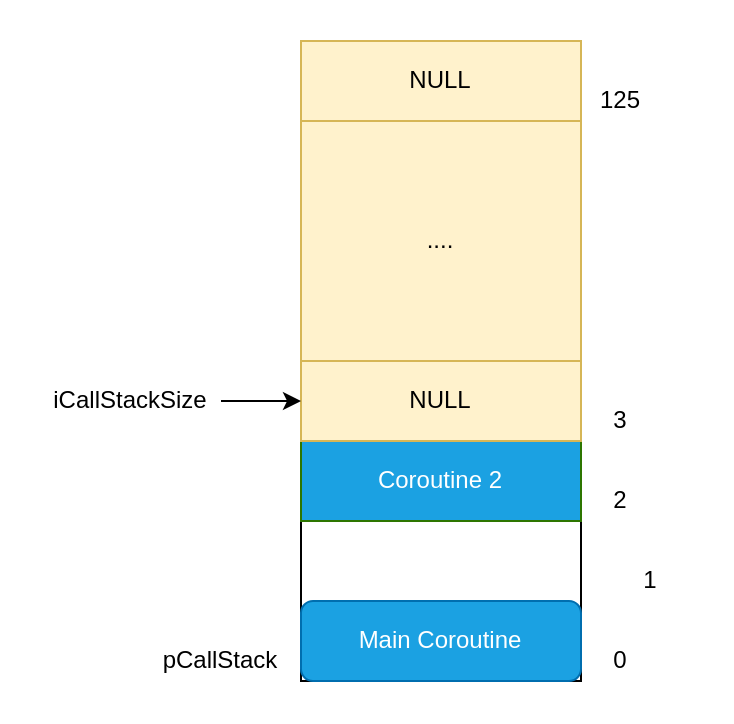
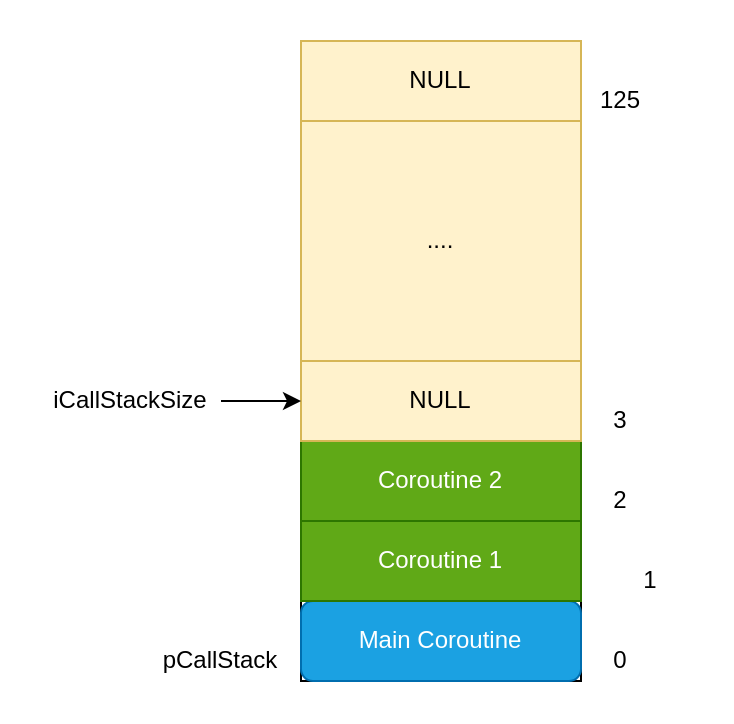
node "Coroutine 2": fillcolor #1ba1e2 -> #60a917
node "Coroutine 1": added
